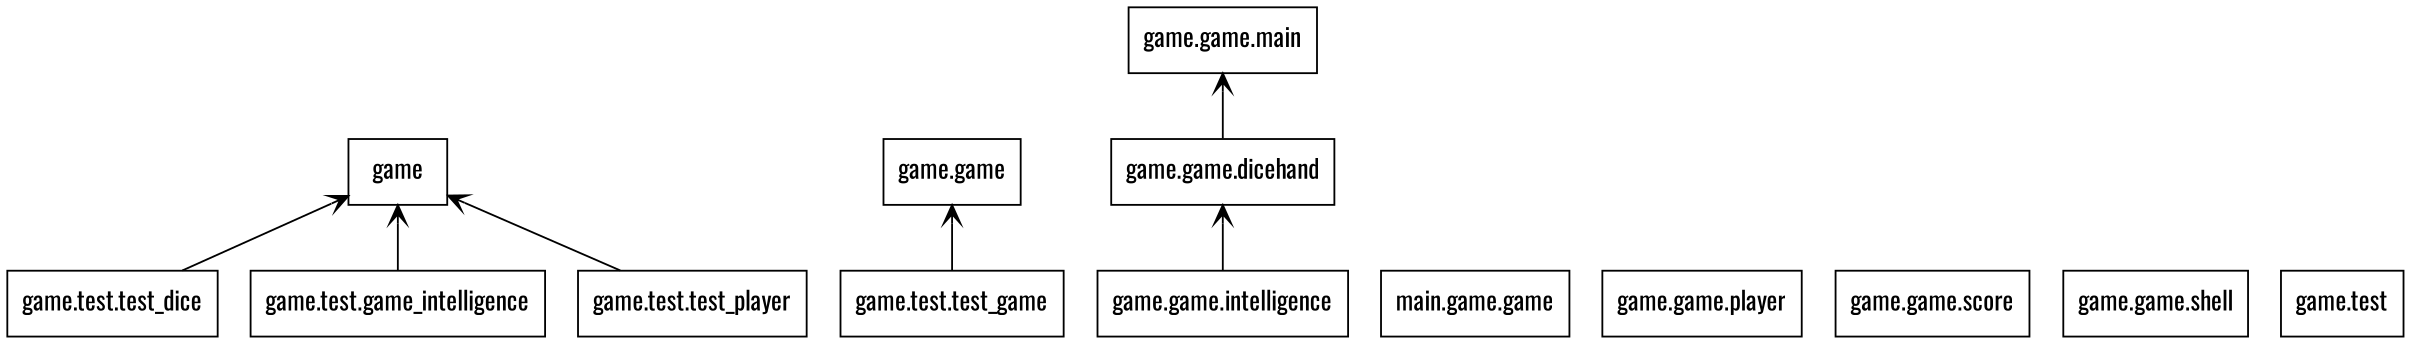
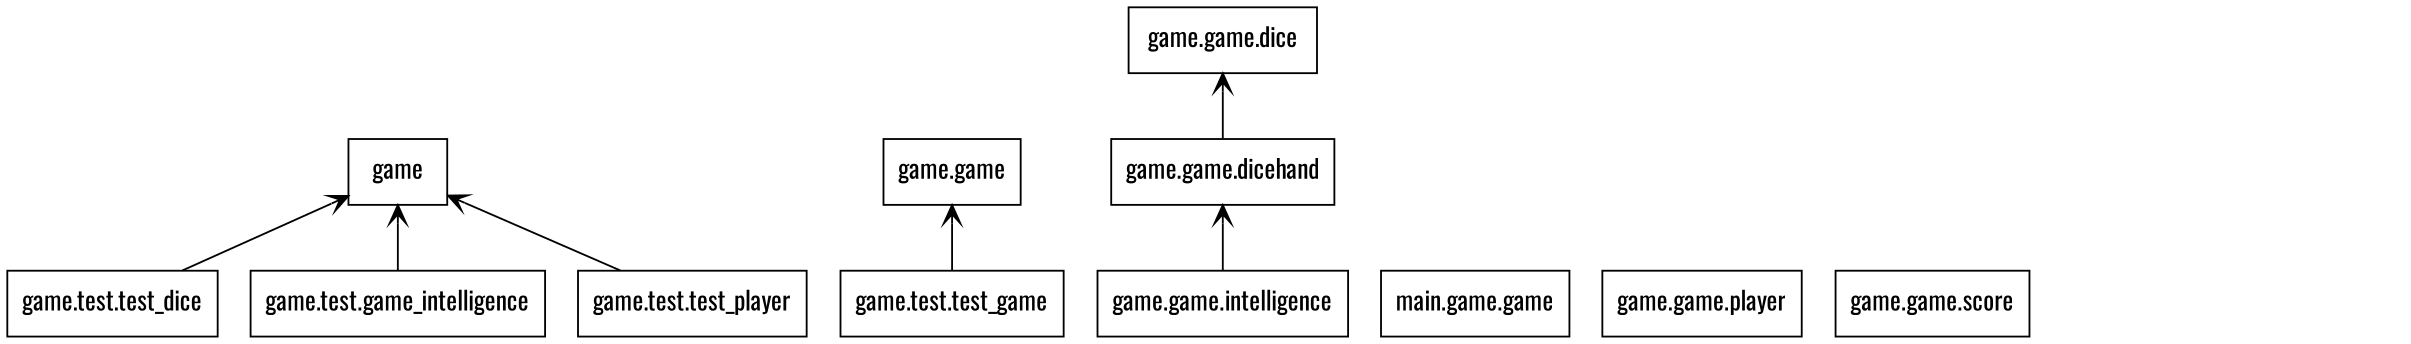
node "game.game.main": label "game.game.main" -> "game.game.dice"
node "game.game.shell": removed
node "game.test": removed
